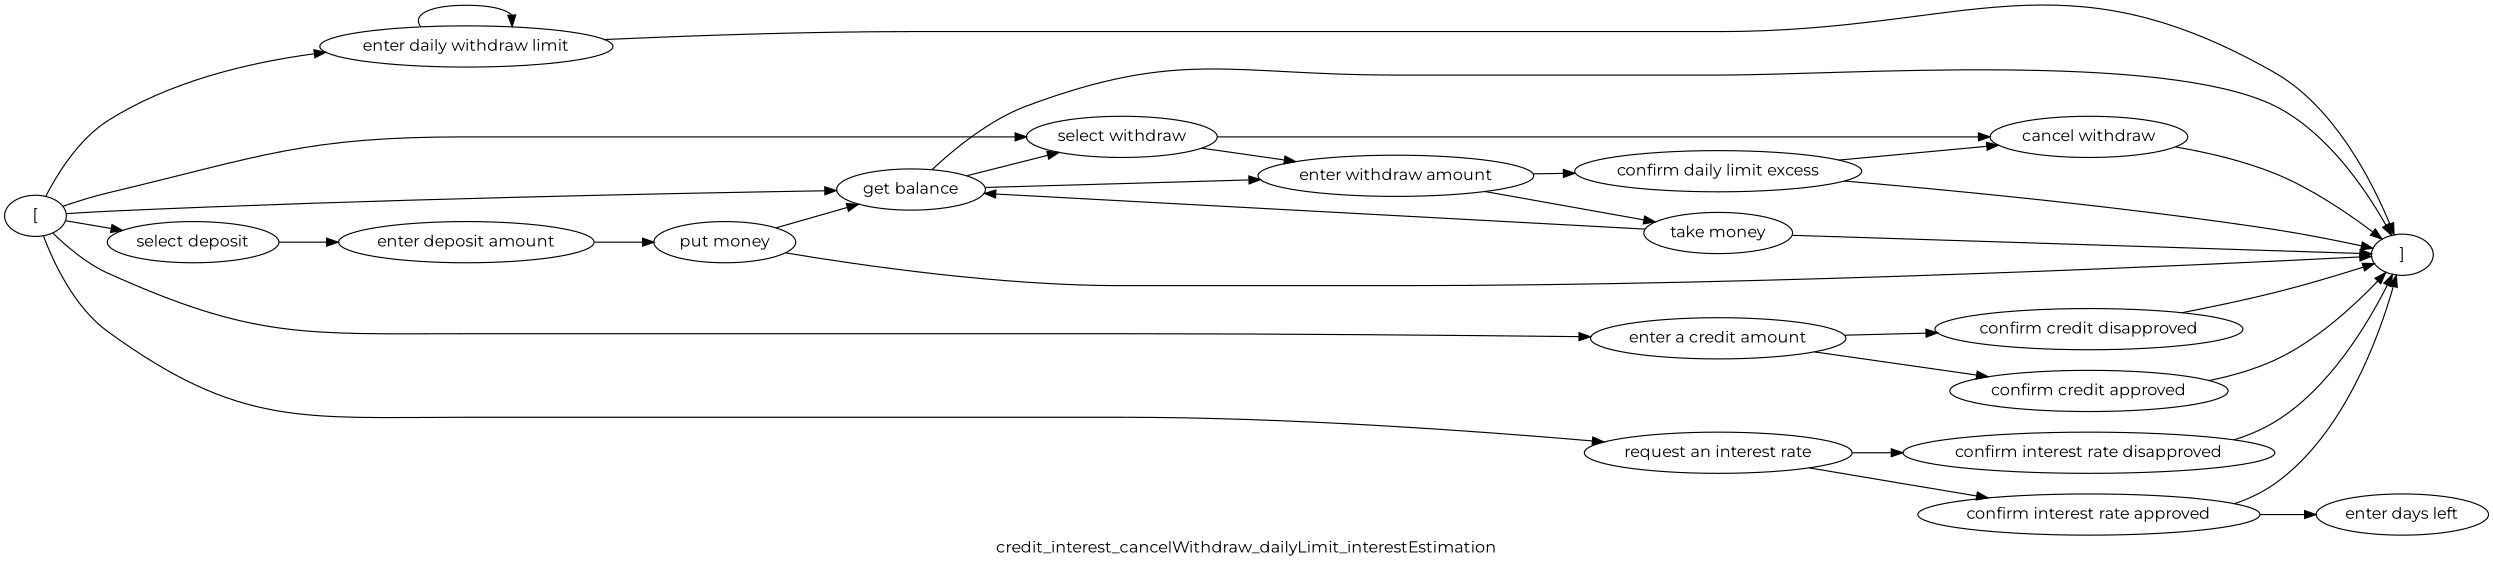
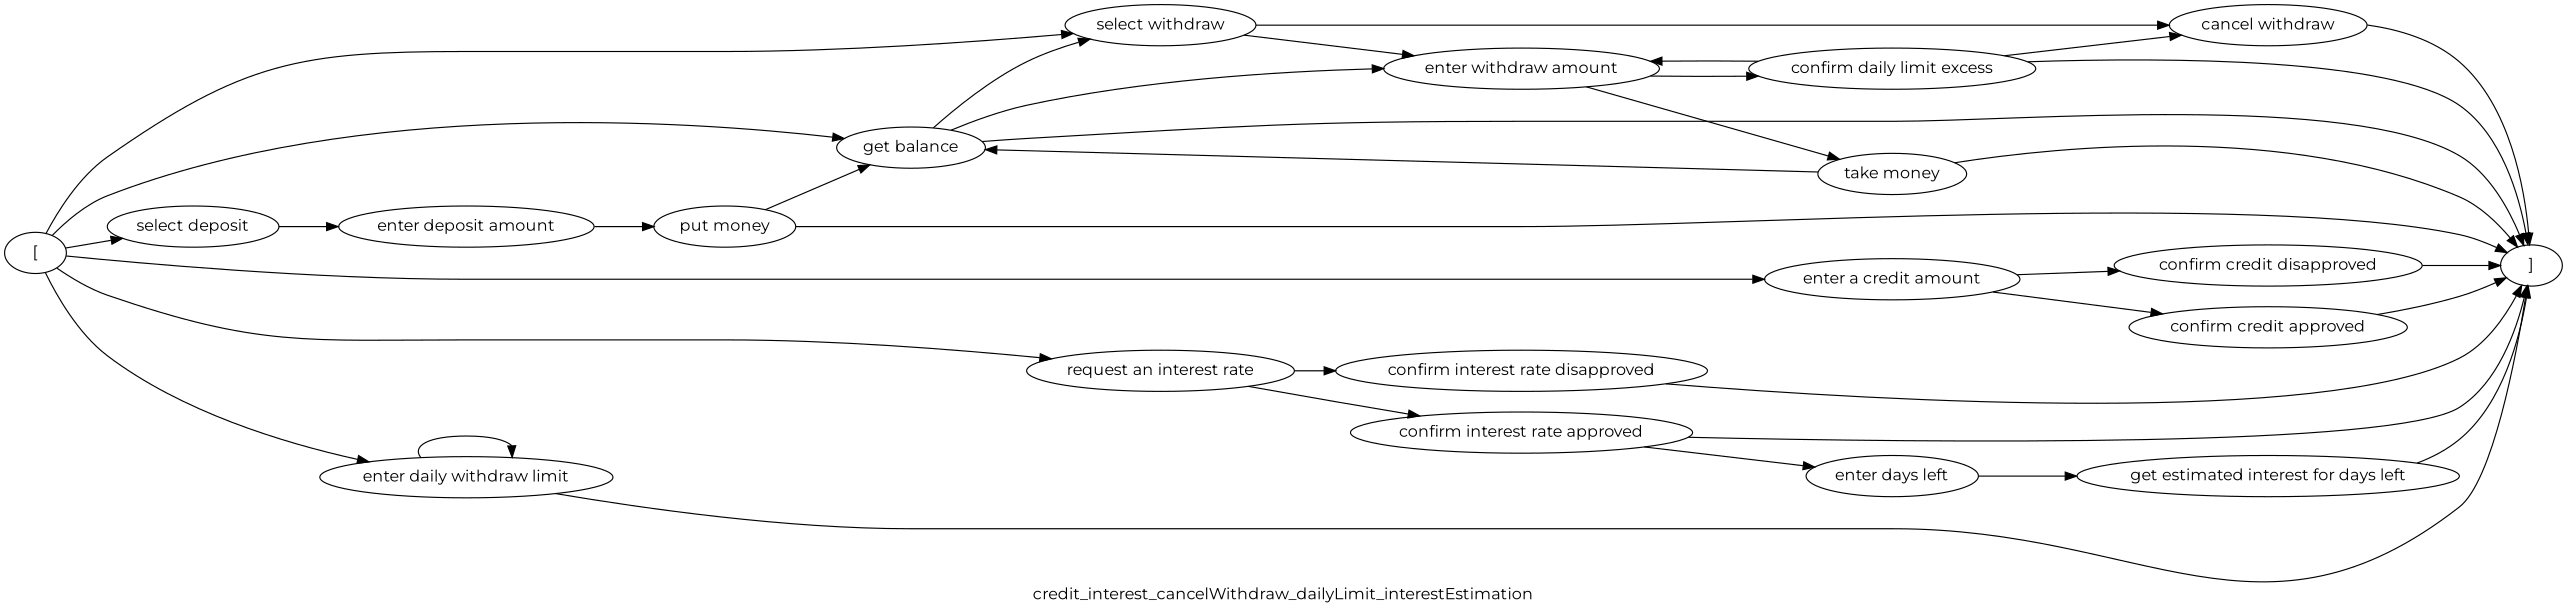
edge "confirm daily limit excess" -> "enter withdraw amount": added
node "get estimated interest for days left": added
